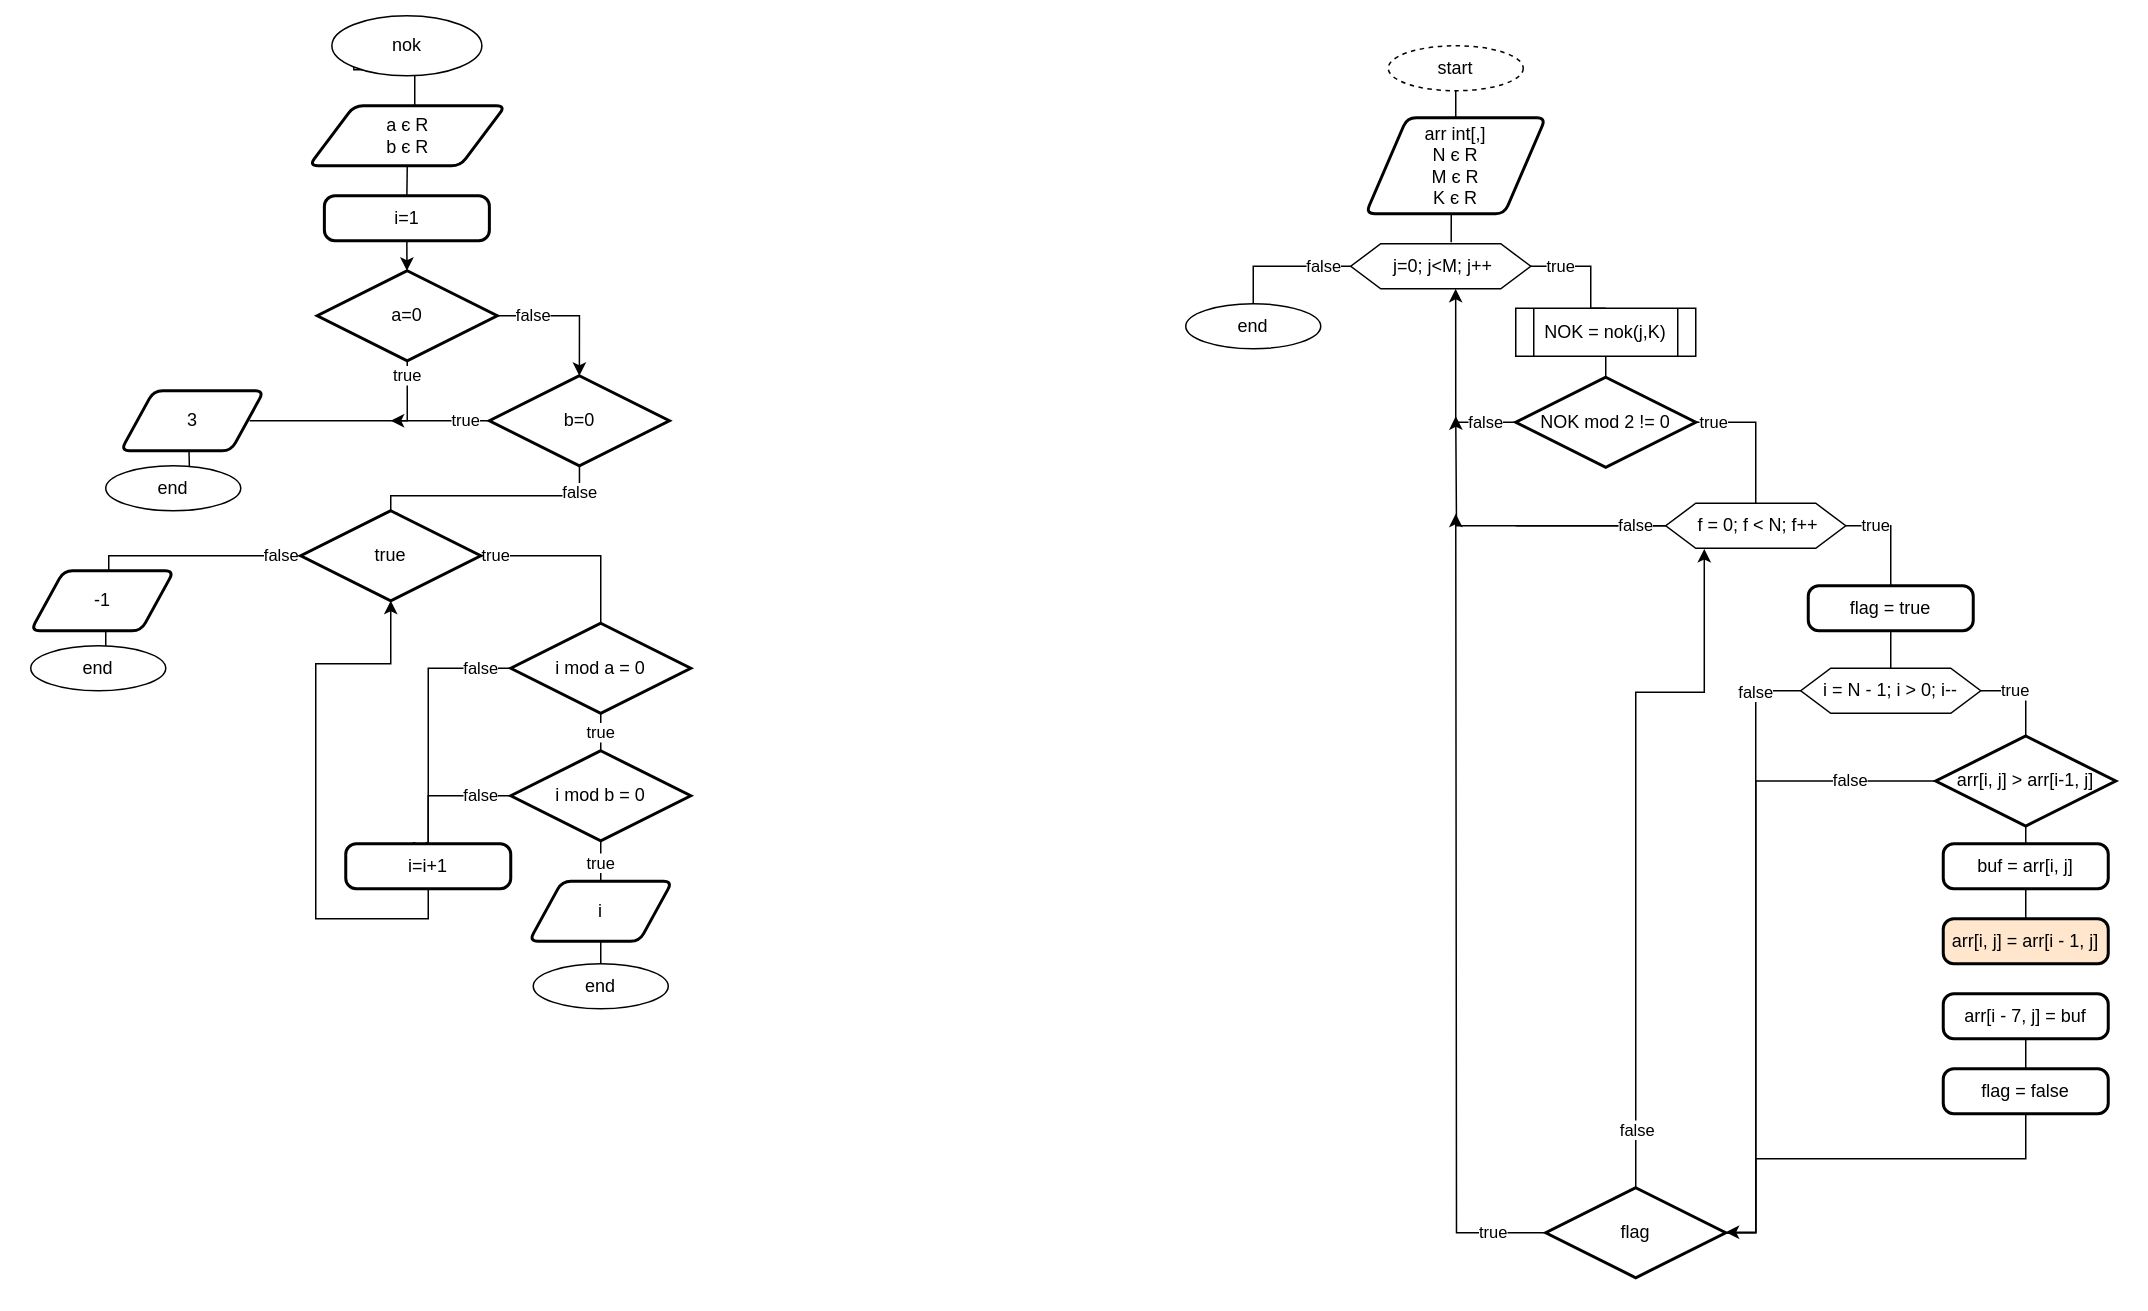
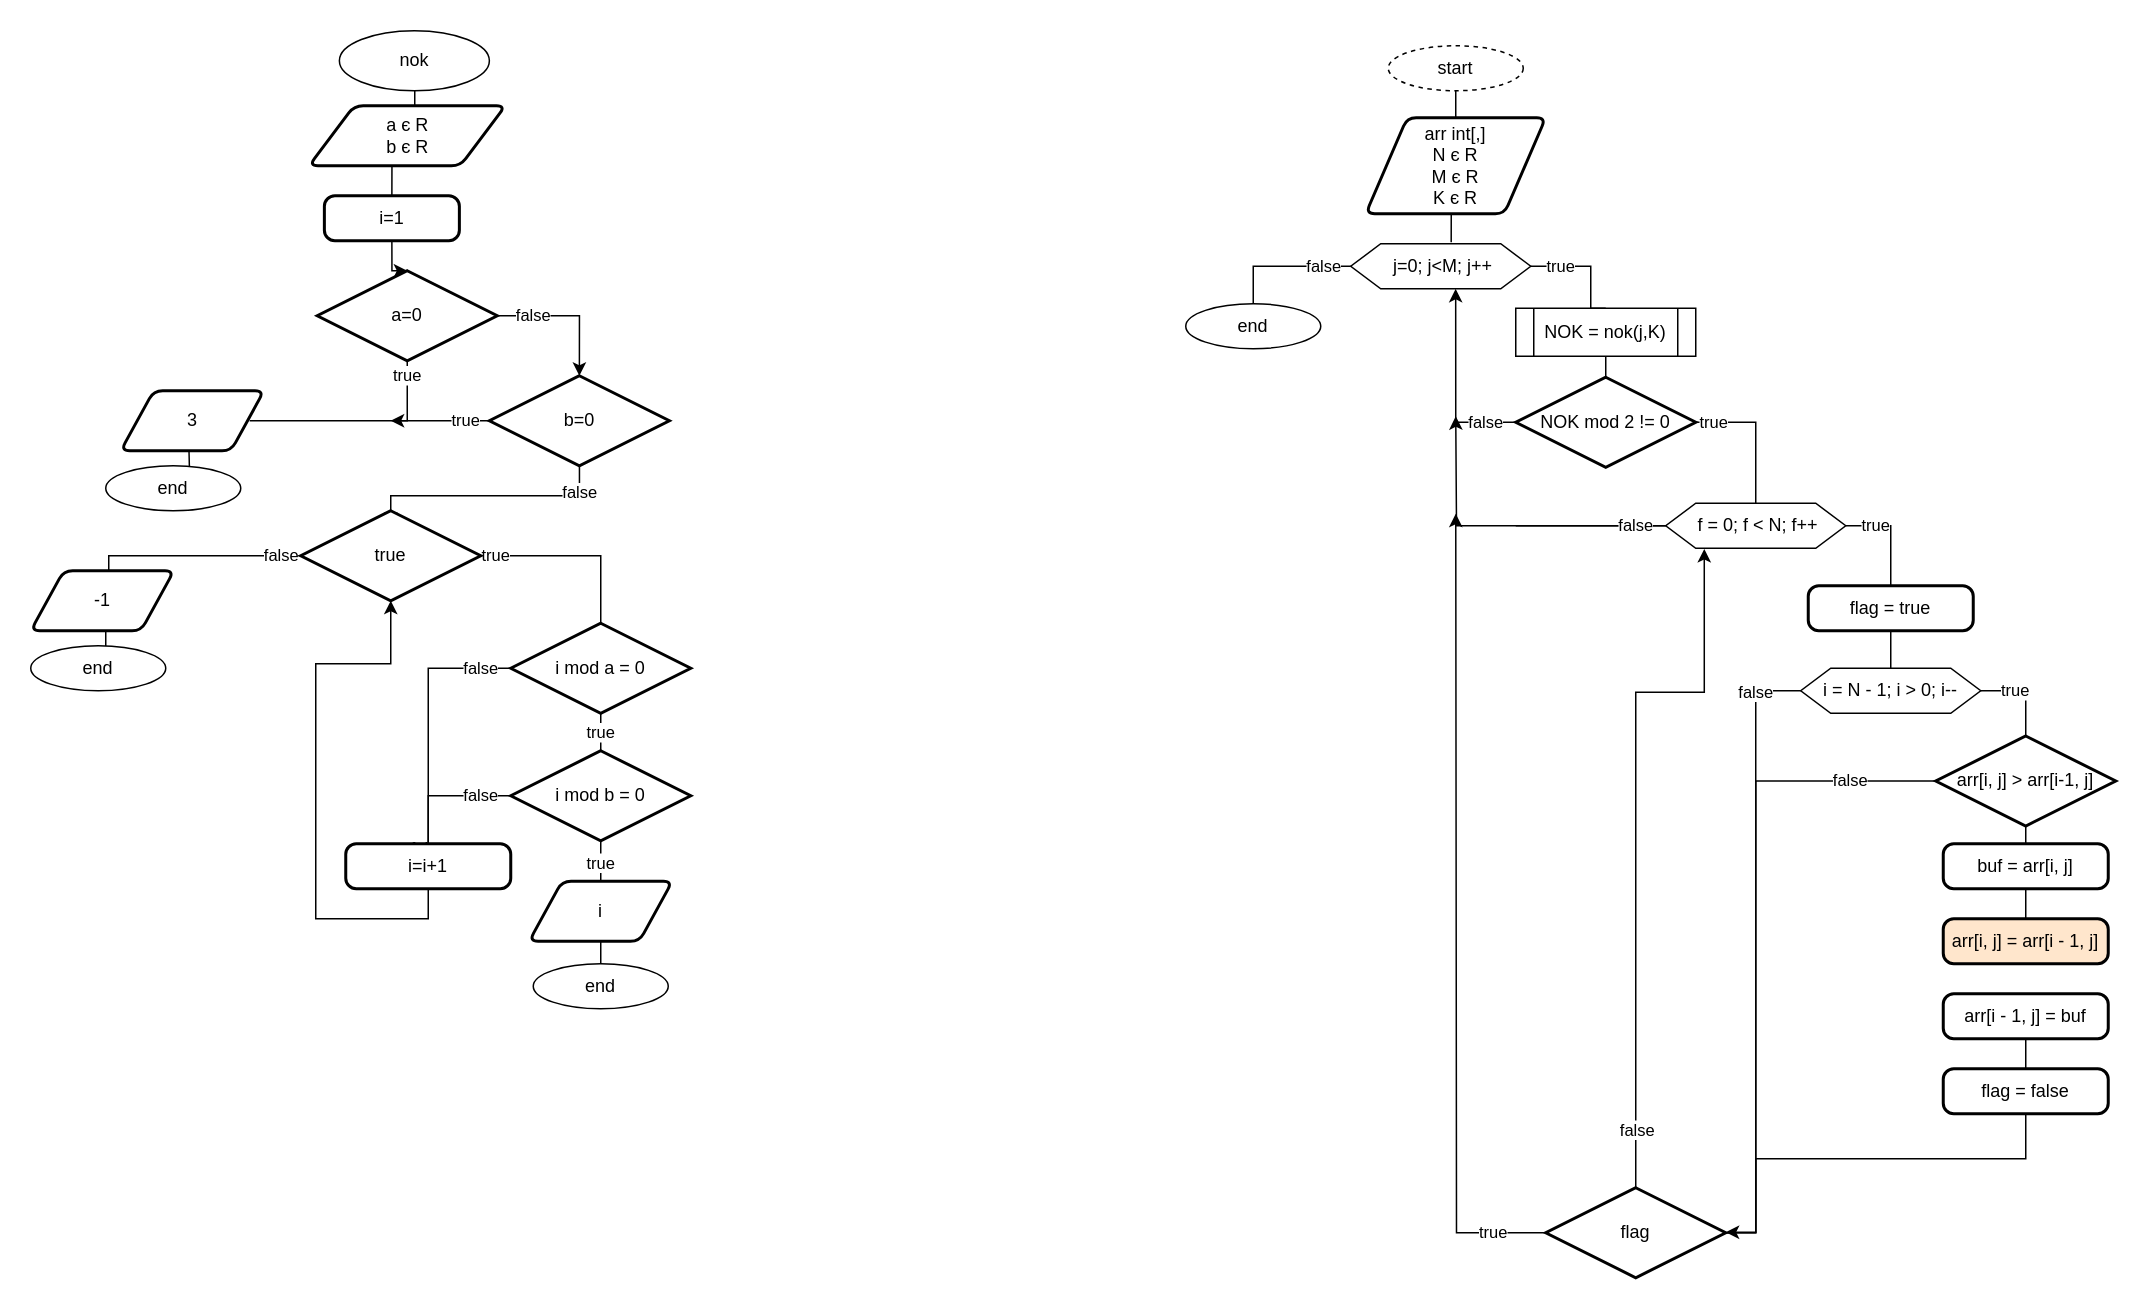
node "nok": moved (407, 46) -> (414, 61)
node "i=1": size 165x45 -> 135x45
node "arr[i - 7, j] = buf": label "arr[i - 7, j] = buf" -> "arr[i - 1, j] = buf"
